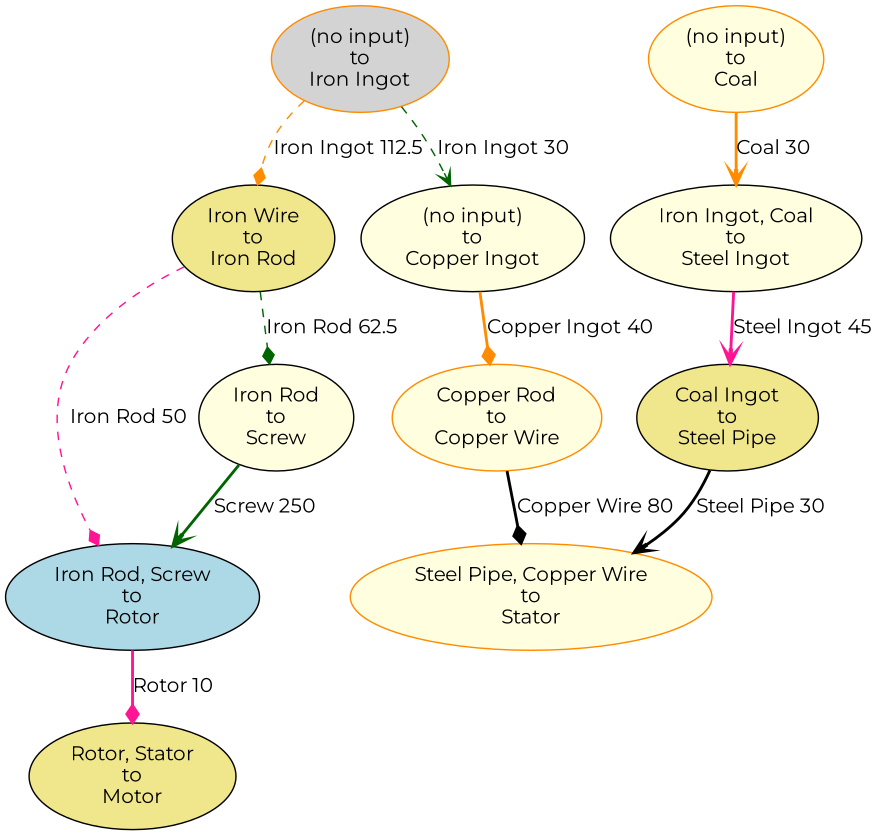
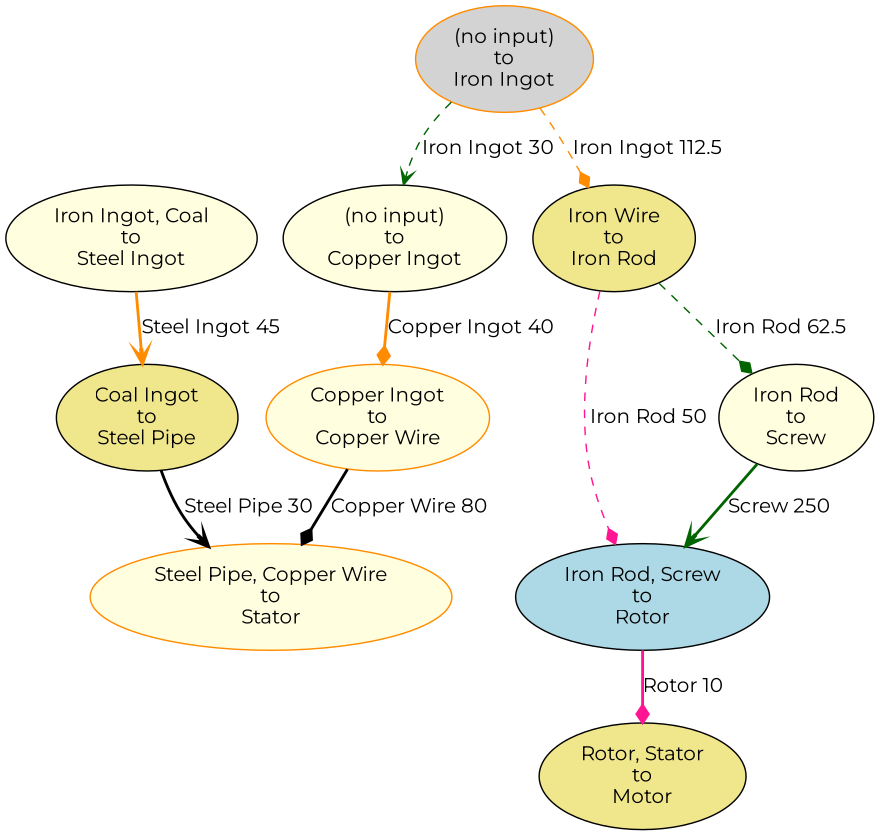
node "(no input) to Coal": removed
edge "Iron Ingot, Coal to Steel Ingot" -> "Coal Ingot to Steel Pipe": color deeppink -> darkorange
node "Copper Rod to Copper Wire": label "Copper Rod to Copper Wire" -> "Copper Ingot to Copper Wire"
